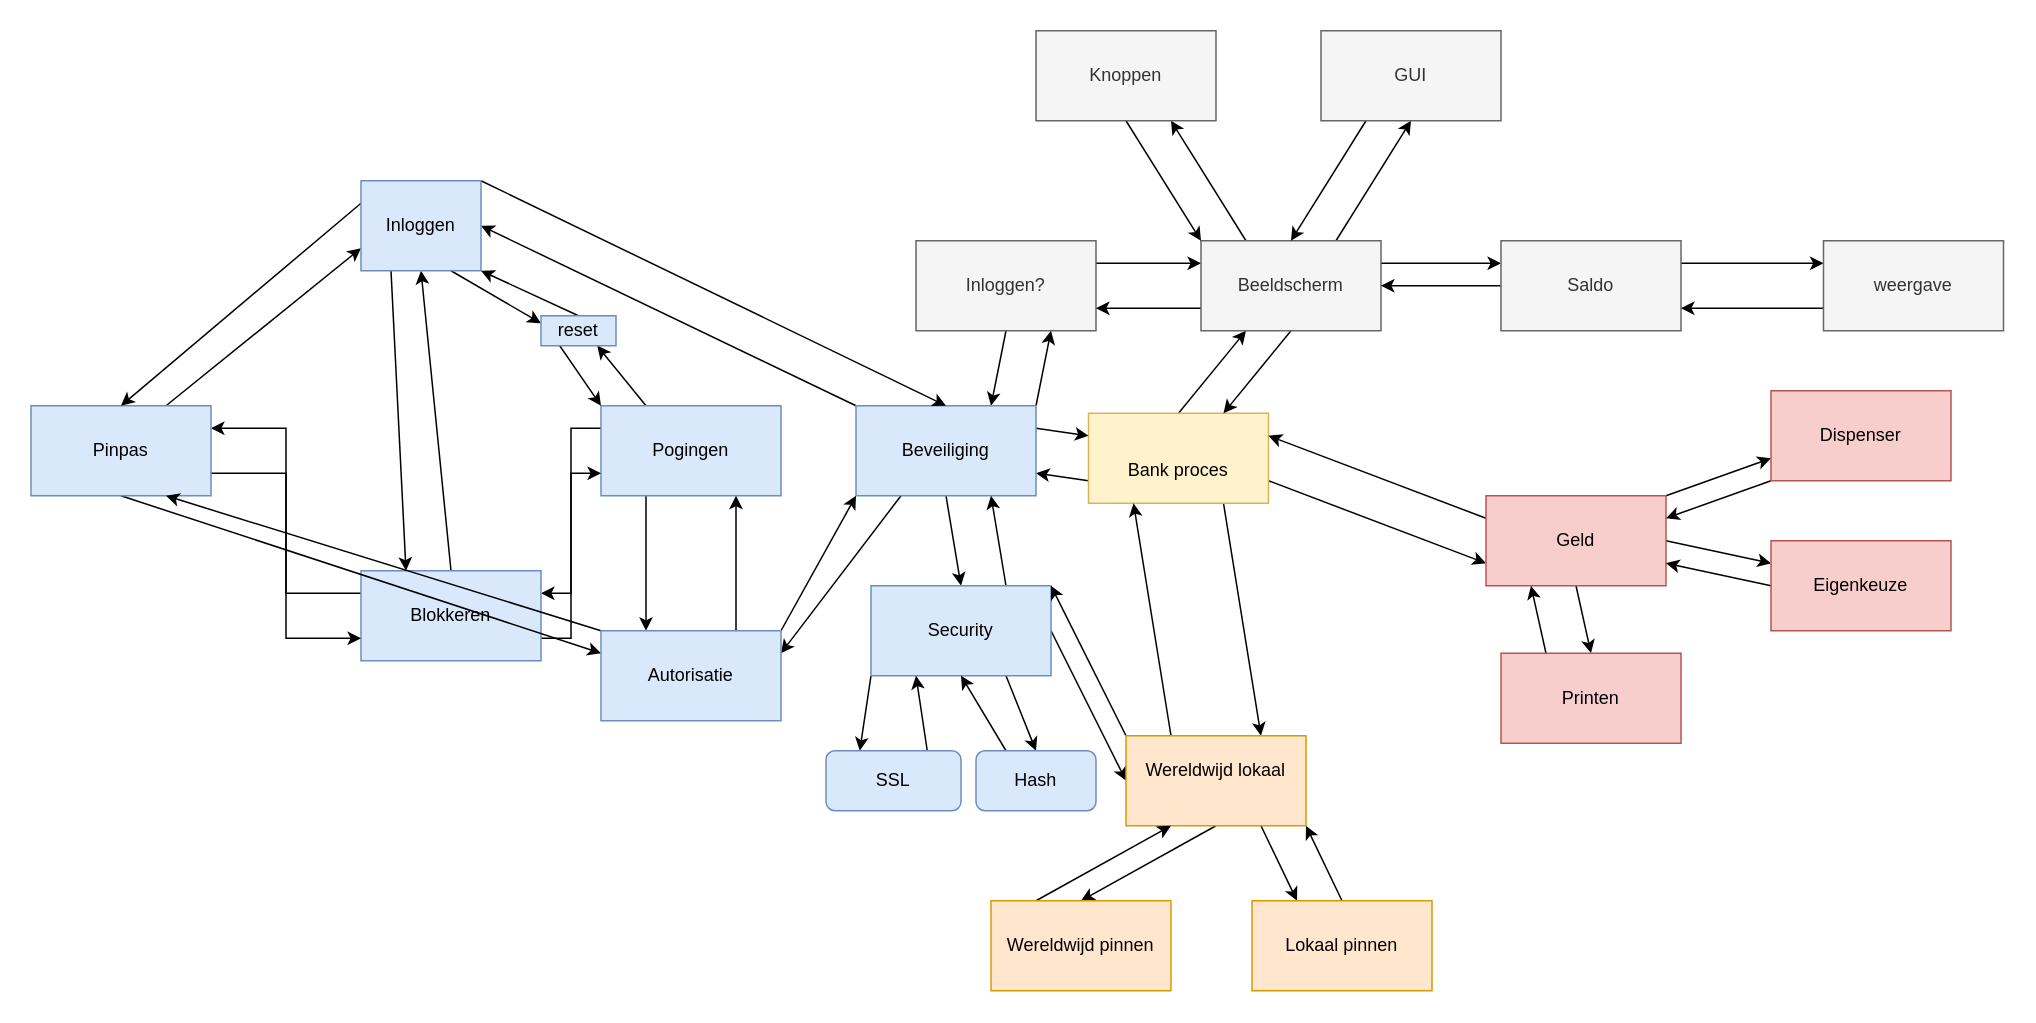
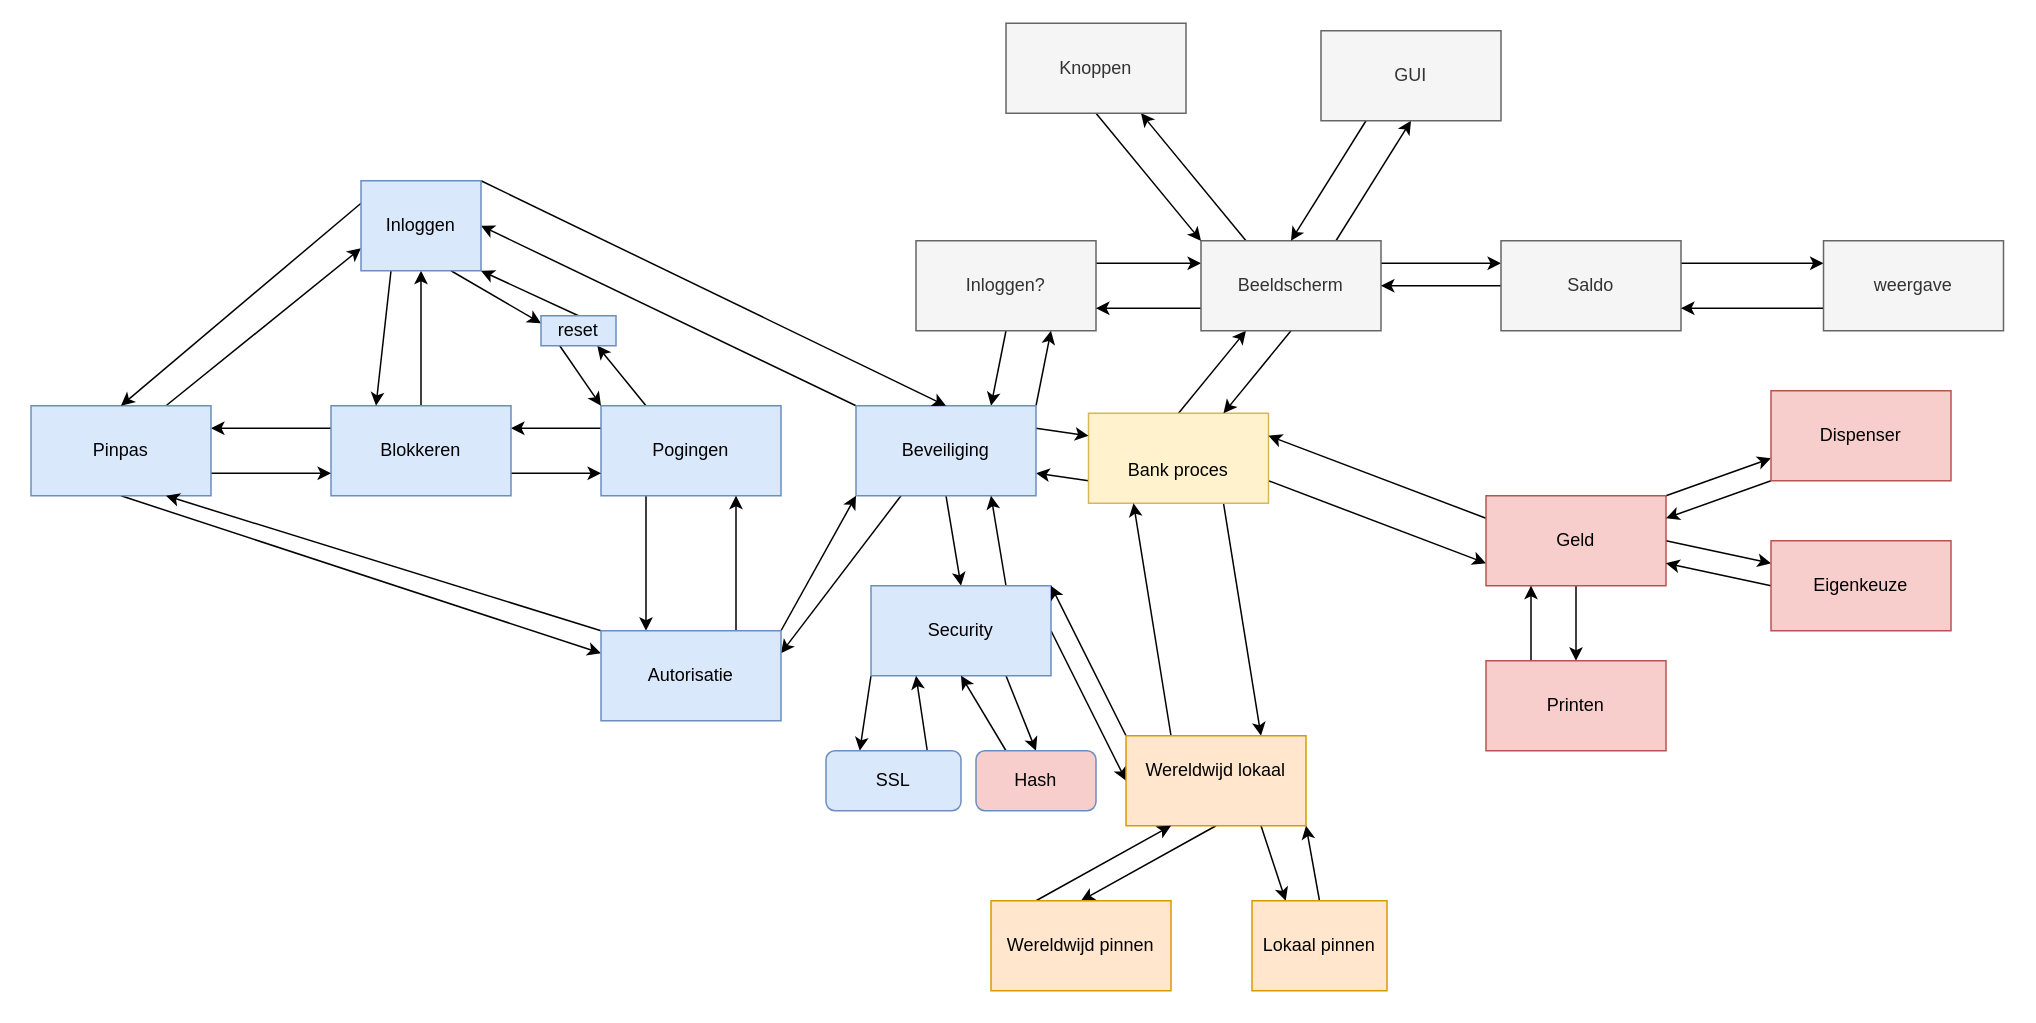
node "Knoppen": moved (1126, 76) -> (1096, 68)
node "Blokkeren": moved (451, 616) -> (421, 451)
node "Printen": moved (1591, 698) -> (1576, 706)
node "Hash": fillcolor #dae8fc -> #f8cecc
node "Lokaal pinnen": size 180x90 -> 135x90
